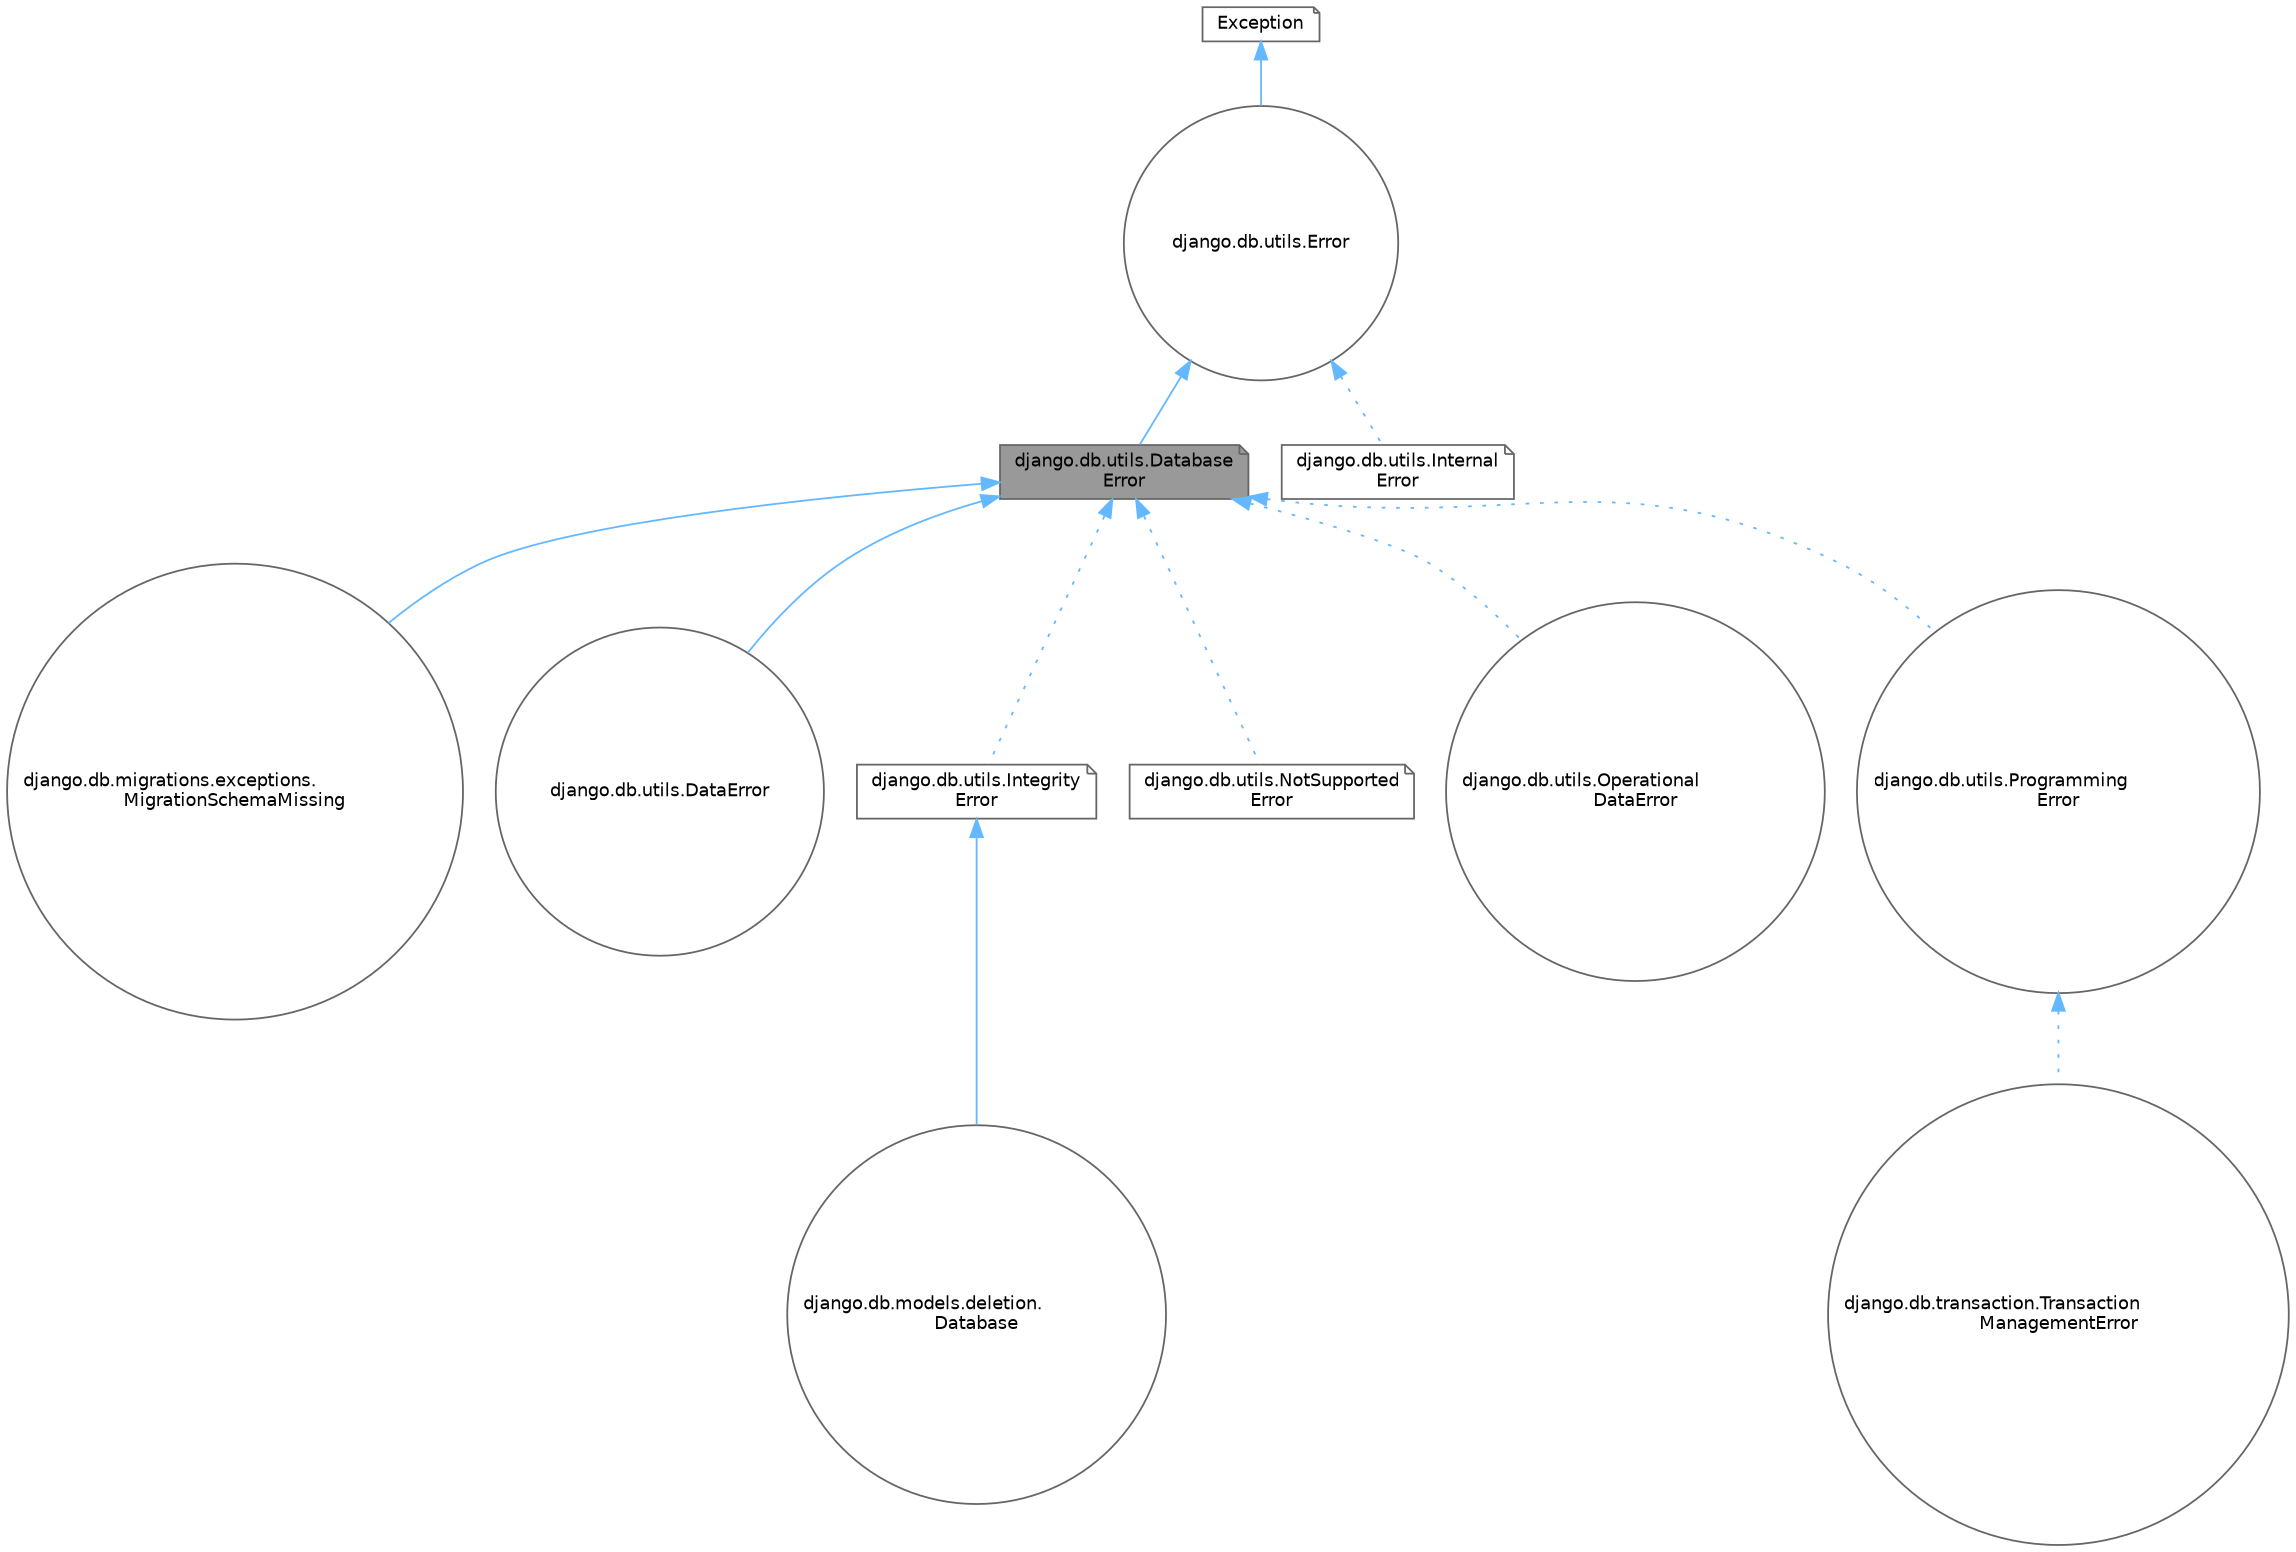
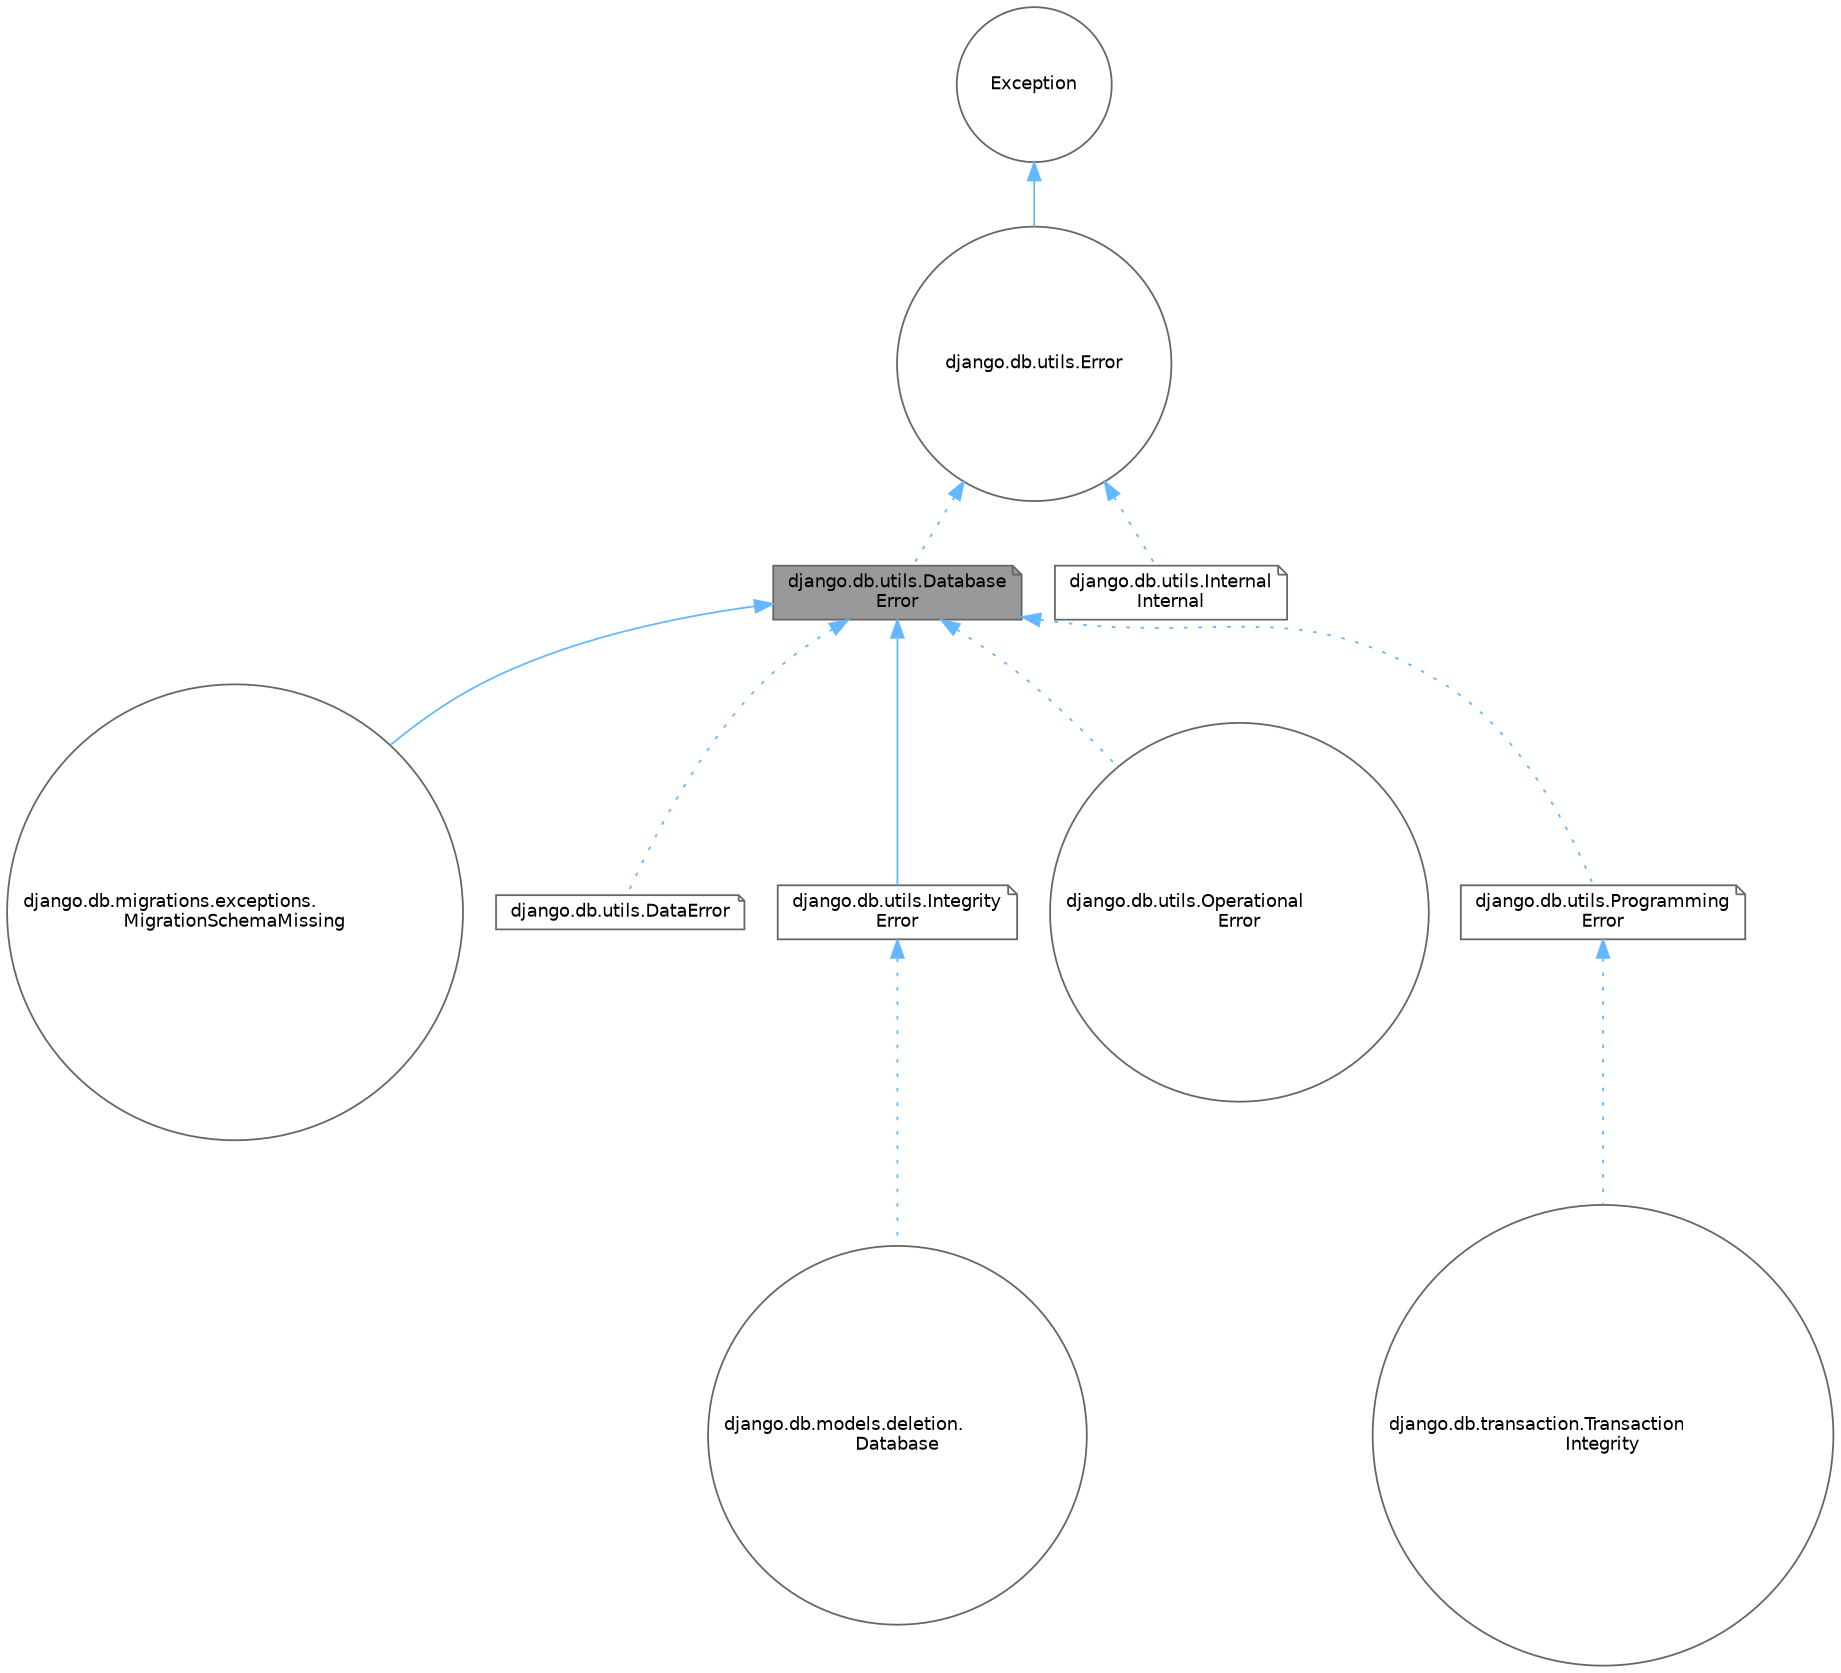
node "Exception": shape note -> circle
edge "django.db.utils.Database Error" -> "django.db.utils.Error": style solid -> dotted
node "django.db.utils.Internal Error": label "django.db.utils.Internal Error" -> "django.db.utils.Internal Internal"
edge "django.db.utils.DataError" -> "django.db.utils.Database Error": style solid -> dotted
edge "django.db.utils.Integrity Error" -> "django.db.utils.Database Error": style dotted -> solid
node "django.db.utils.DataError": shape circle -> note
node "django.db.utils.NotSupported Error": removed
node "django.db.utils.Operational DataError": label "django.db.utils.Operational DataError" -> "django.db.utils.Operational Error"
node "django.db.utils.Programming Error": shape circle -> note
edge "django.db.models.deletion. Database" -> "django.db.utils.Integrity Error": style solid -> dotted
node "django.db.transaction.Transaction ManagementError": label "django.db.transaction.Transaction ManagementError" -> "django.db.transaction.Transaction Integrity"
